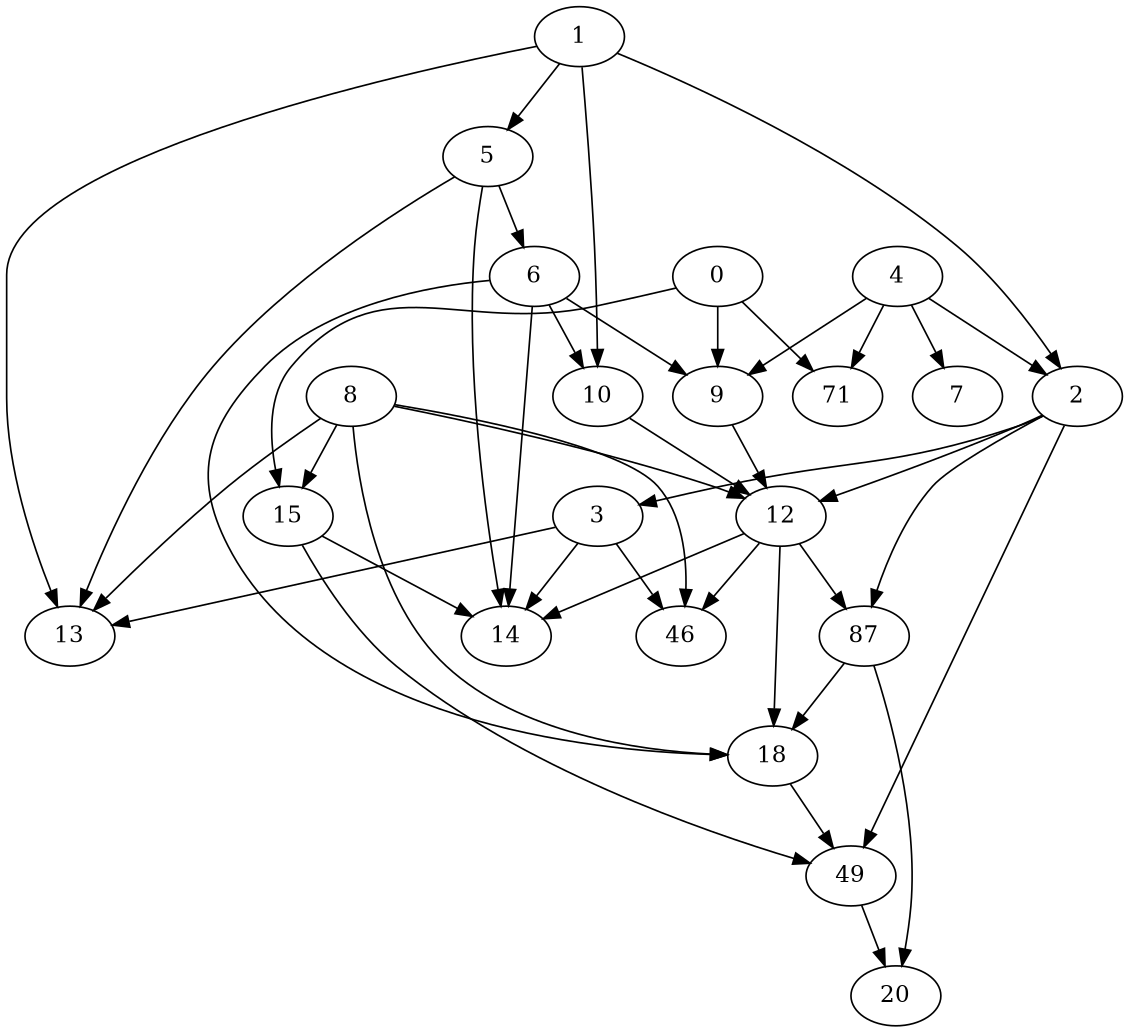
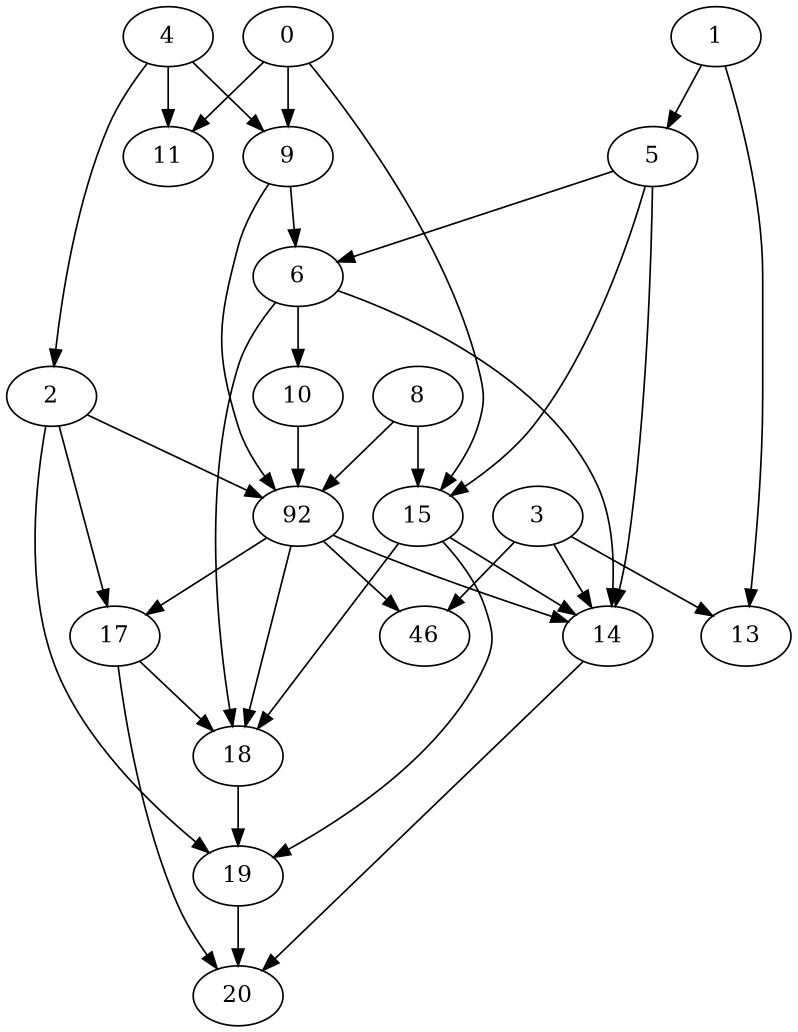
edge "1" -> "2": removed
edge "1" -> "10": removed
edge "6" -> "9": reversed
edge "5" -> "13": now "5" -> "15"
node "71": label "71" -> "11"
node "7": removed
edge "2" -> "3": removed
edge "8" -> "46": removed
edge "8" -> "13": removed
node "12": label "12" -> "92"
node "87": label "87" -> "17"
edge "8" -> "18": now "15" -> "18"
edge "14" -> "20": added
node "49": label "49" -> "19"
